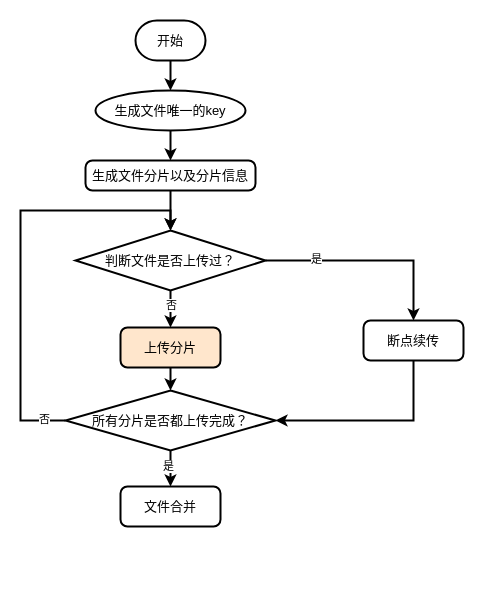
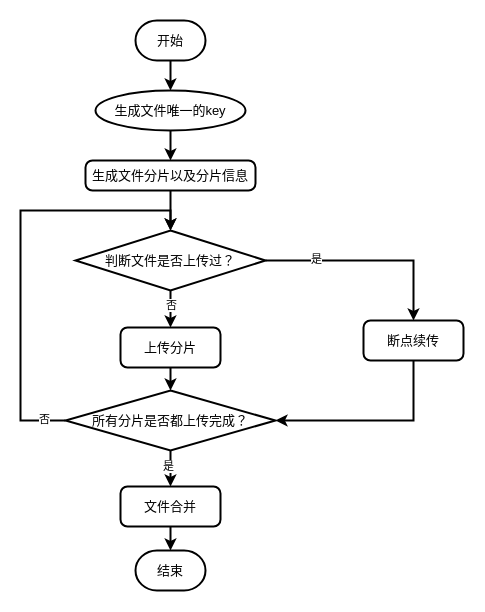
node "上传分片": fillcolor #ffe6cc -> #ffffff
edge "文件合并" -> "结束": added
node "结束": added
